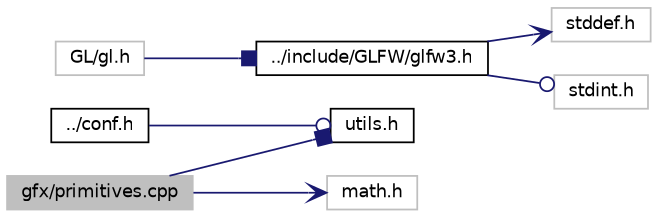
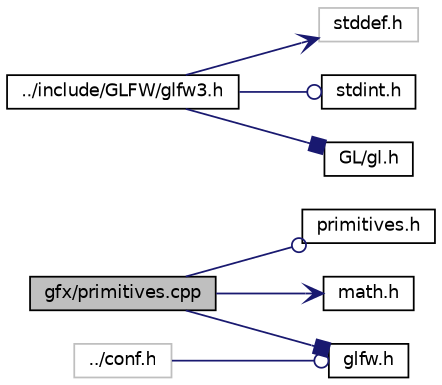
node "GL/gl.h": color grey75 -> black
edge "GL/gl.h" -> "../include/GLFW/glfw3.h": reversed
node "stdint.h": color grey75 -> black
node "../conf.h": color black -> grey75
node "utils.h": label "utils.h" -> "glfw.h"
node "gfx/primitives.cpp": color grey75 -> black
node "math.h": color grey75 -> black
node "primitives.h": added
